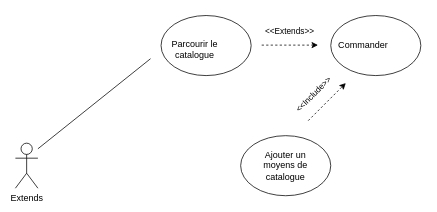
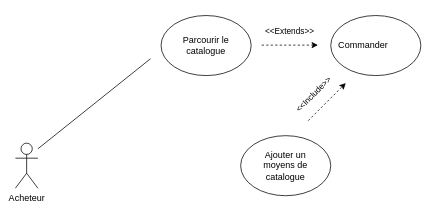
node "Parcourir le catalogue": moved (195, 49) -> (206, 45)
node "Extends": label "Extends" -> "Acheteur"
